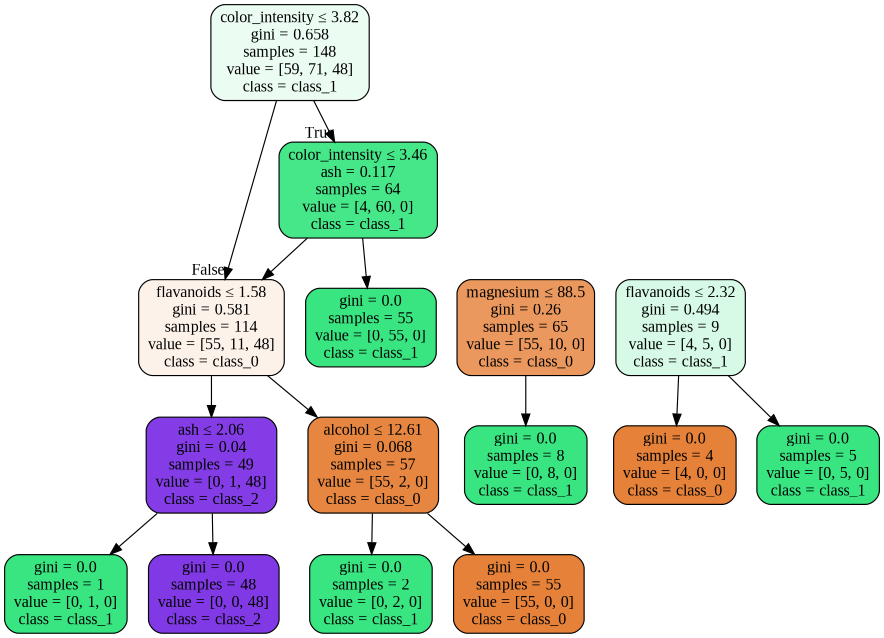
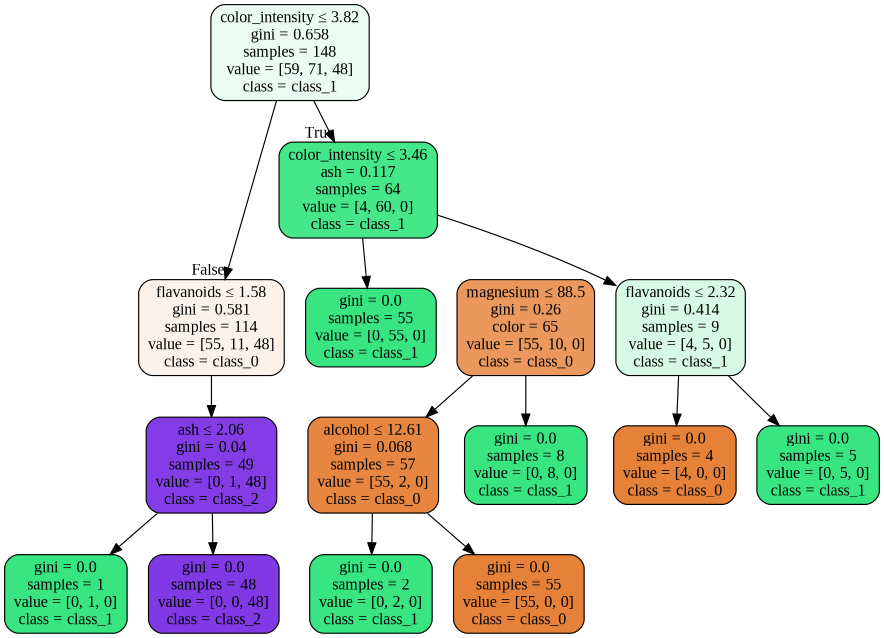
edge "color_intensity ≤ 3.46" -> "flavanoids ≤ 1.58": now "color_intensity ≤ 3.46" -> "flavanoids ≤ 2.32"
node "flavanoids ≤ 2.32": text "gini = 0.494" -> "gini = 0.414"
node "magnesium ≤ 88.5": text "samples = 65" -> "color = 65"
edge "flavanoids ≤ 1.58" -> "alcohol ≤ 12.61": now "magnesium ≤ 88.5" -> "alcohol ≤ 12.61"
